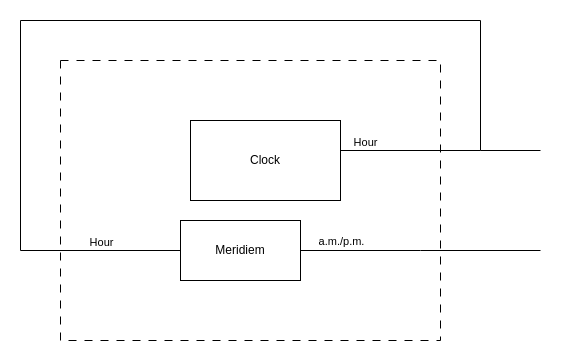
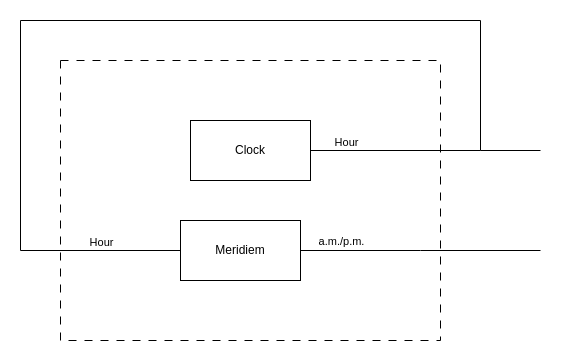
node "Clock": size 150x80 -> 120x60
